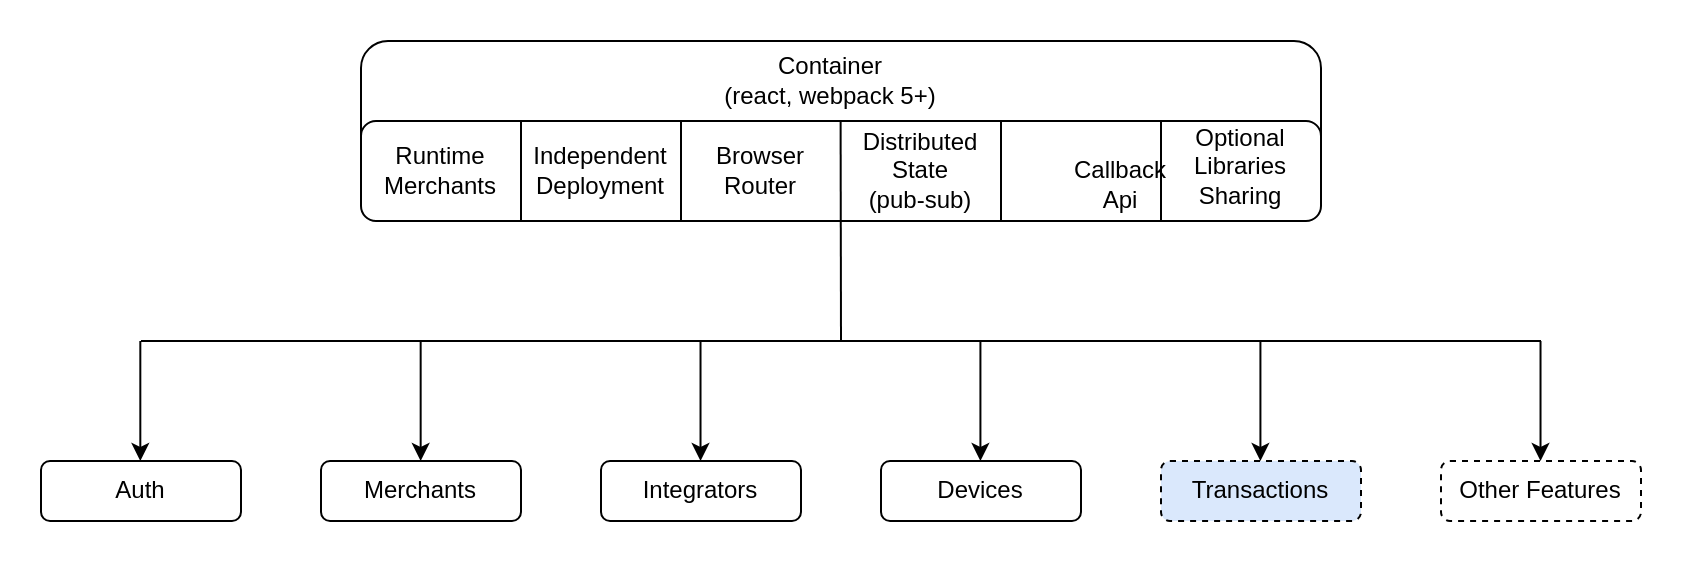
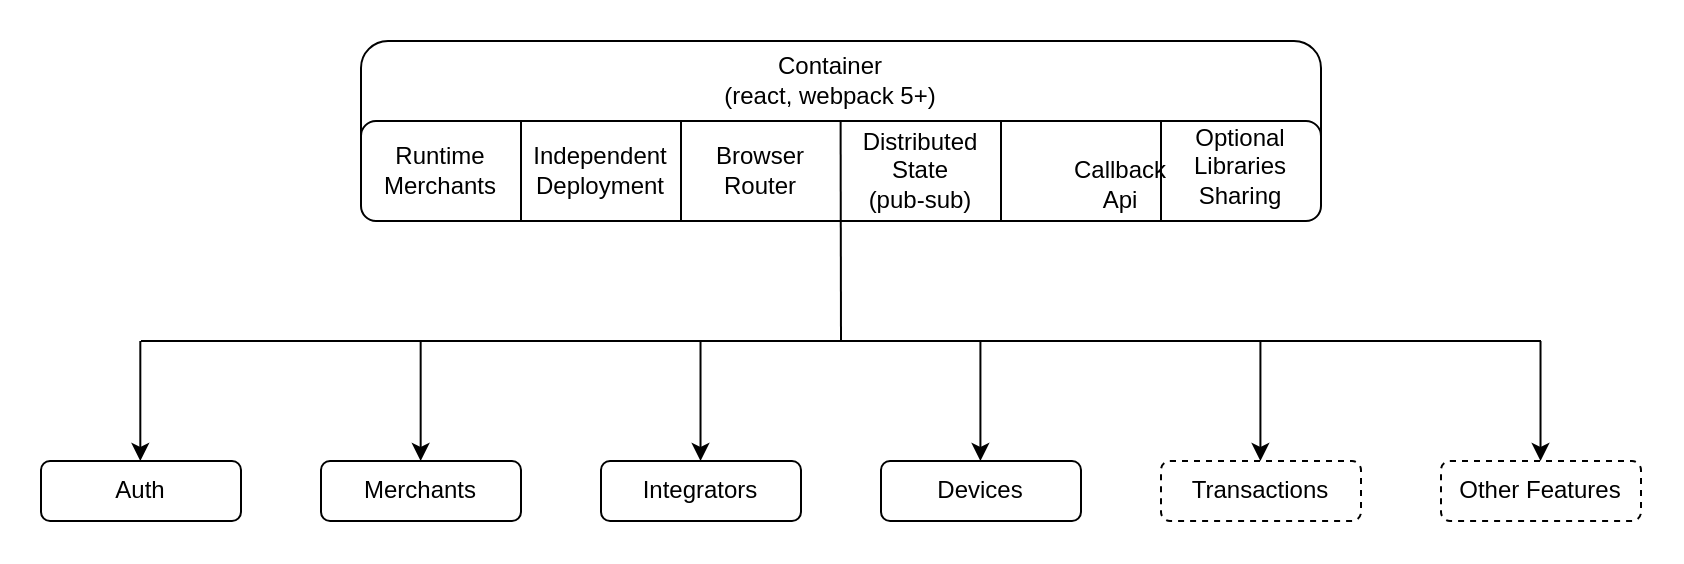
node "Transactions": fillcolor #dae8fc -> #ffffff
